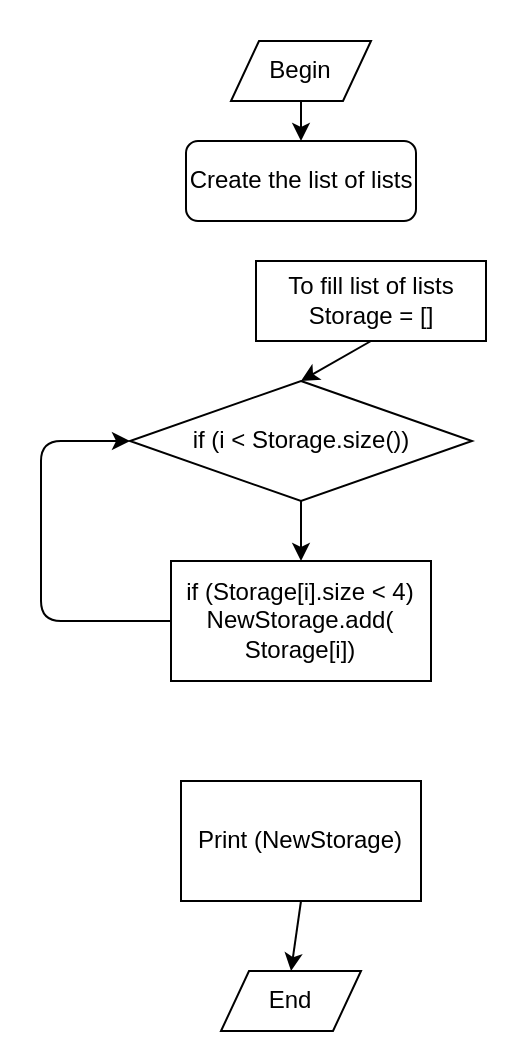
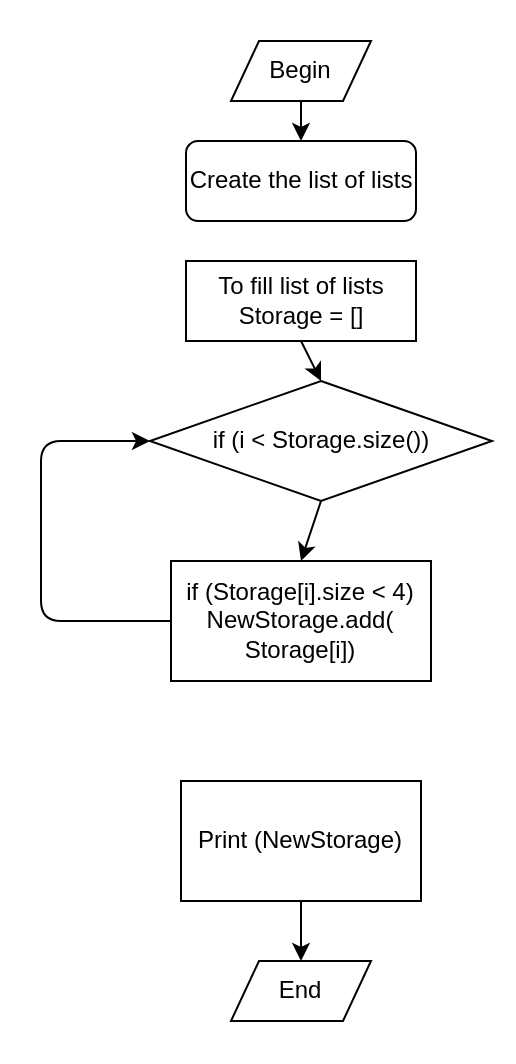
node "To fill list of lists Storage = []": moved (371, 301) -> (301, 301)
node "if (i < Storage.size())": moved (301, 441) -> (321, 441)
node "End": moved (291, 1001) -> (301, 991)
